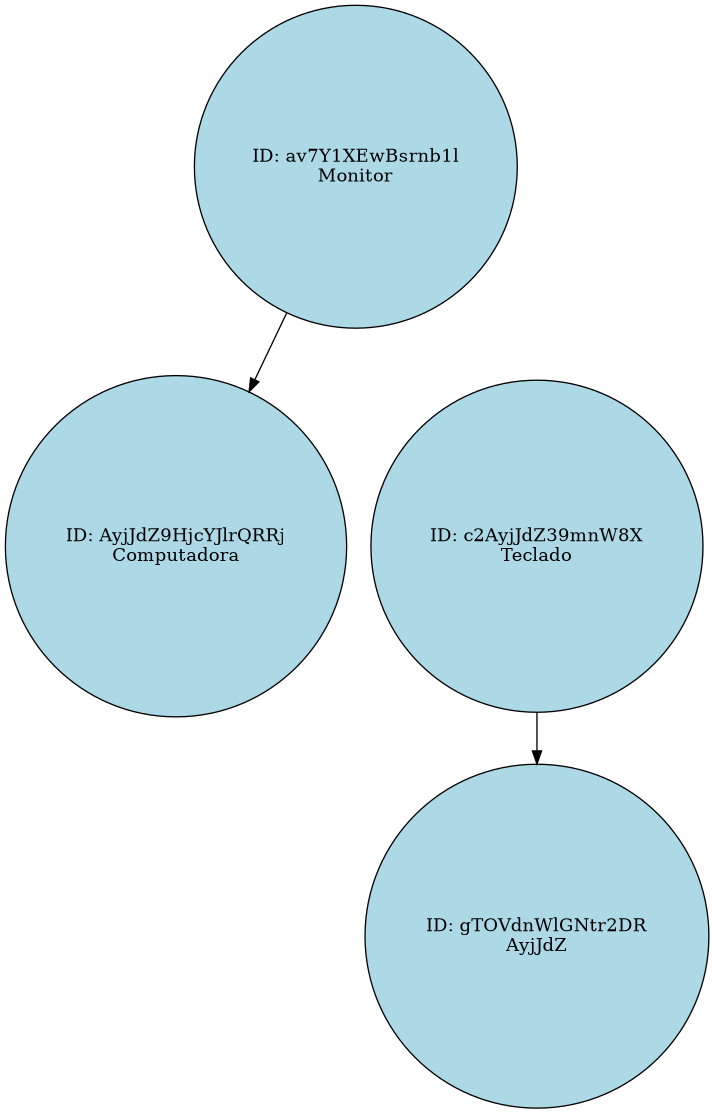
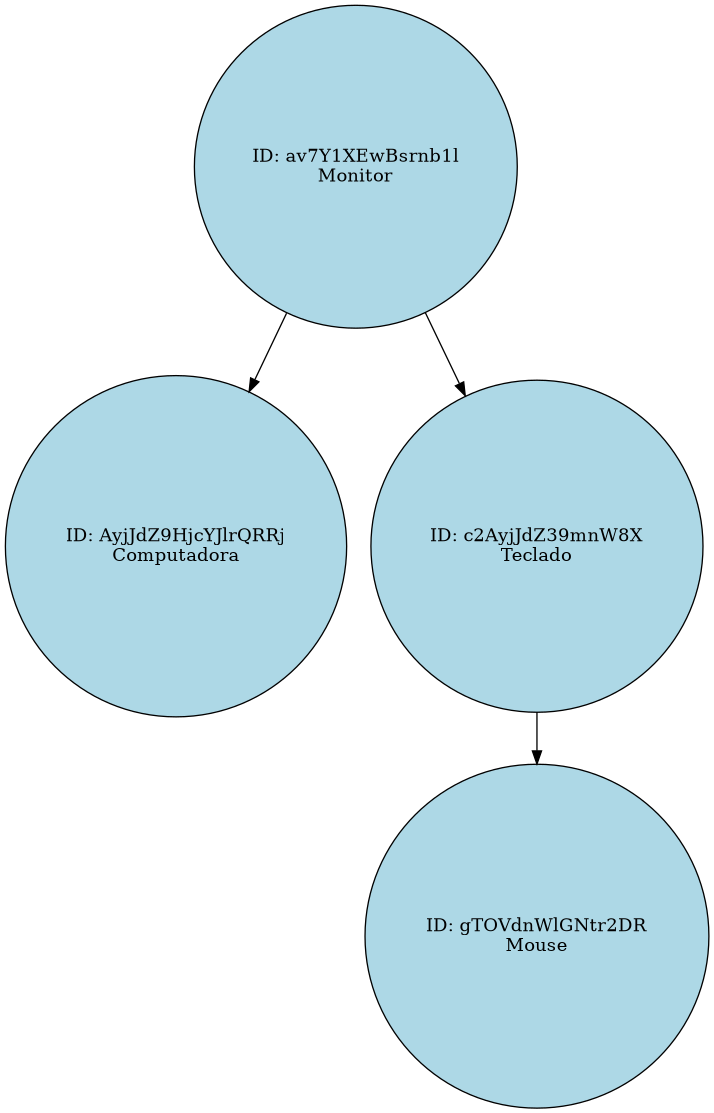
edge "ID: av7Y1XEwBsrnb1l Monitor" -> "ID: c2AyjJdZ39mnW8X Teclado": added
node "ID: gTOVdnWlGNtr2DR AyjJdZ": label "ID: gTOVdnWlGNtr2DR AyjJdZ" -> "ID: gTOVdnWlGNtr2DR Mouse"
